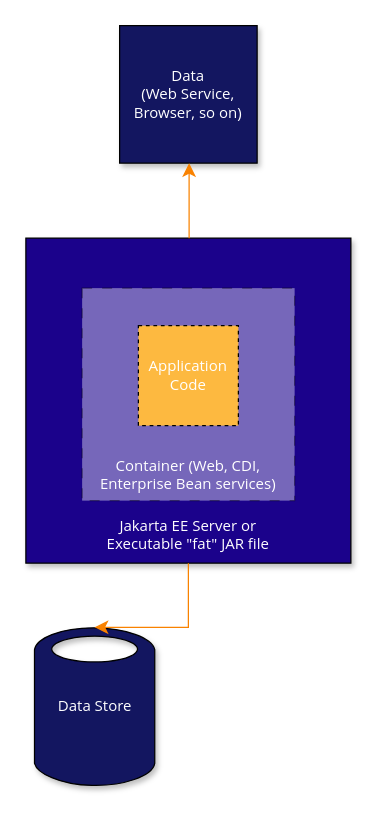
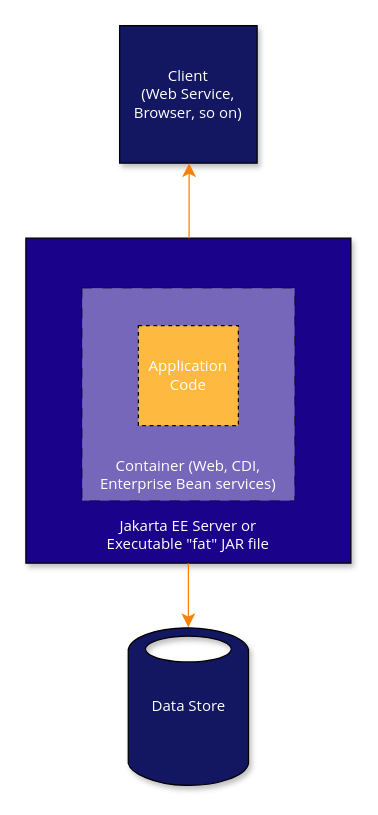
node "Data (Web Service, Browser, so on)": label "Data (Web Service, Browser, so on)" -> "Client (Web Service, Browser, so on)"
node "Data Store": moved (94, 707) -> (188, 707)
